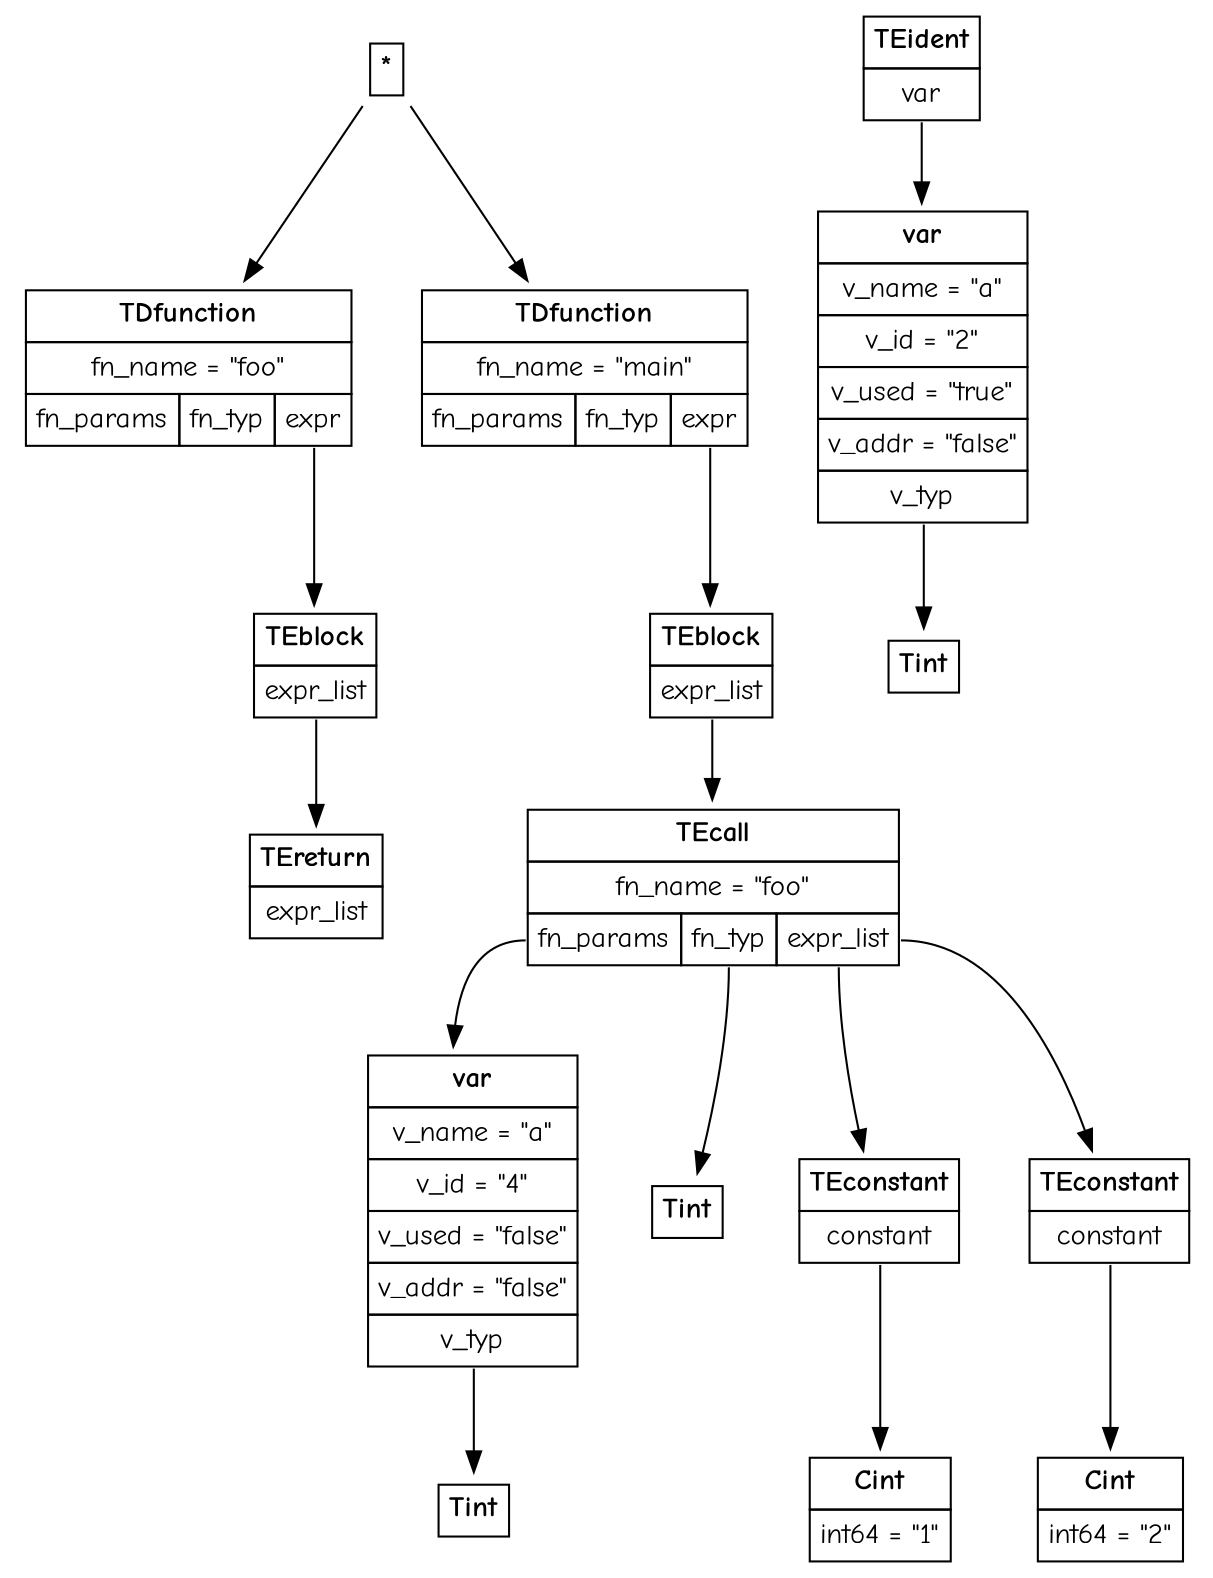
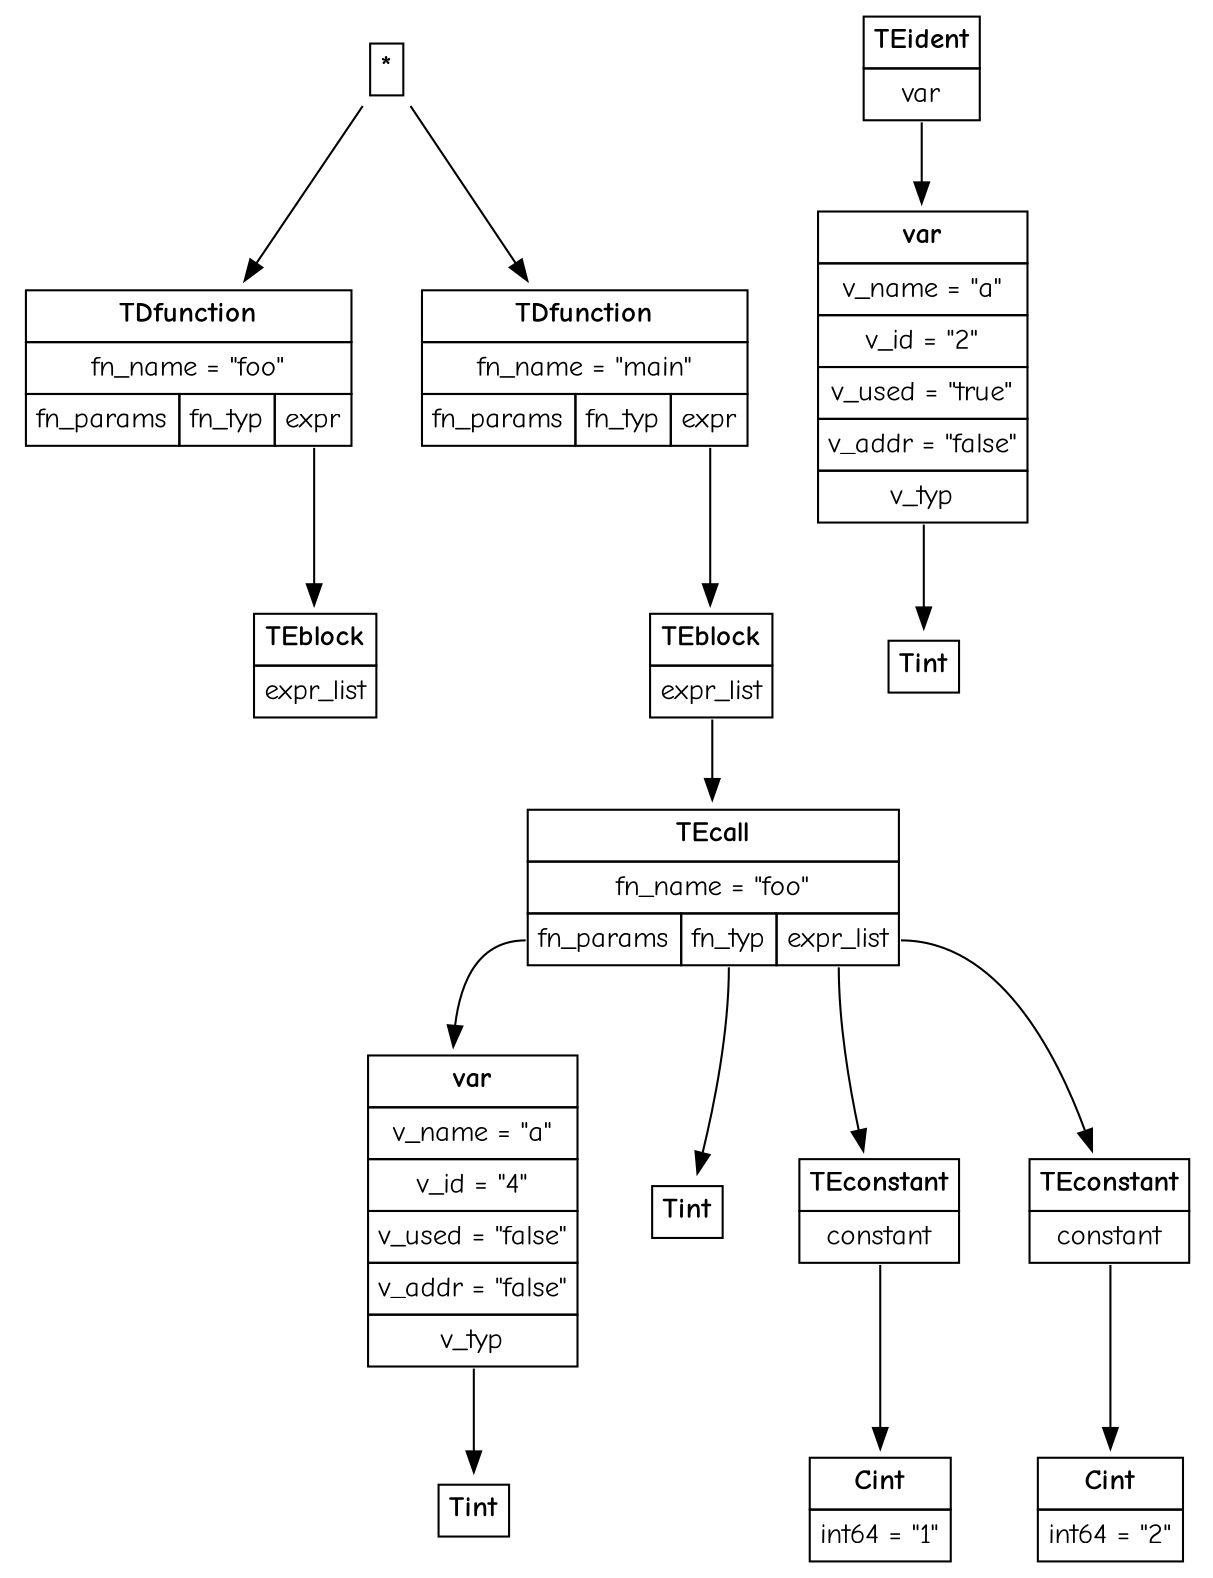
node "TEreturn": removed
